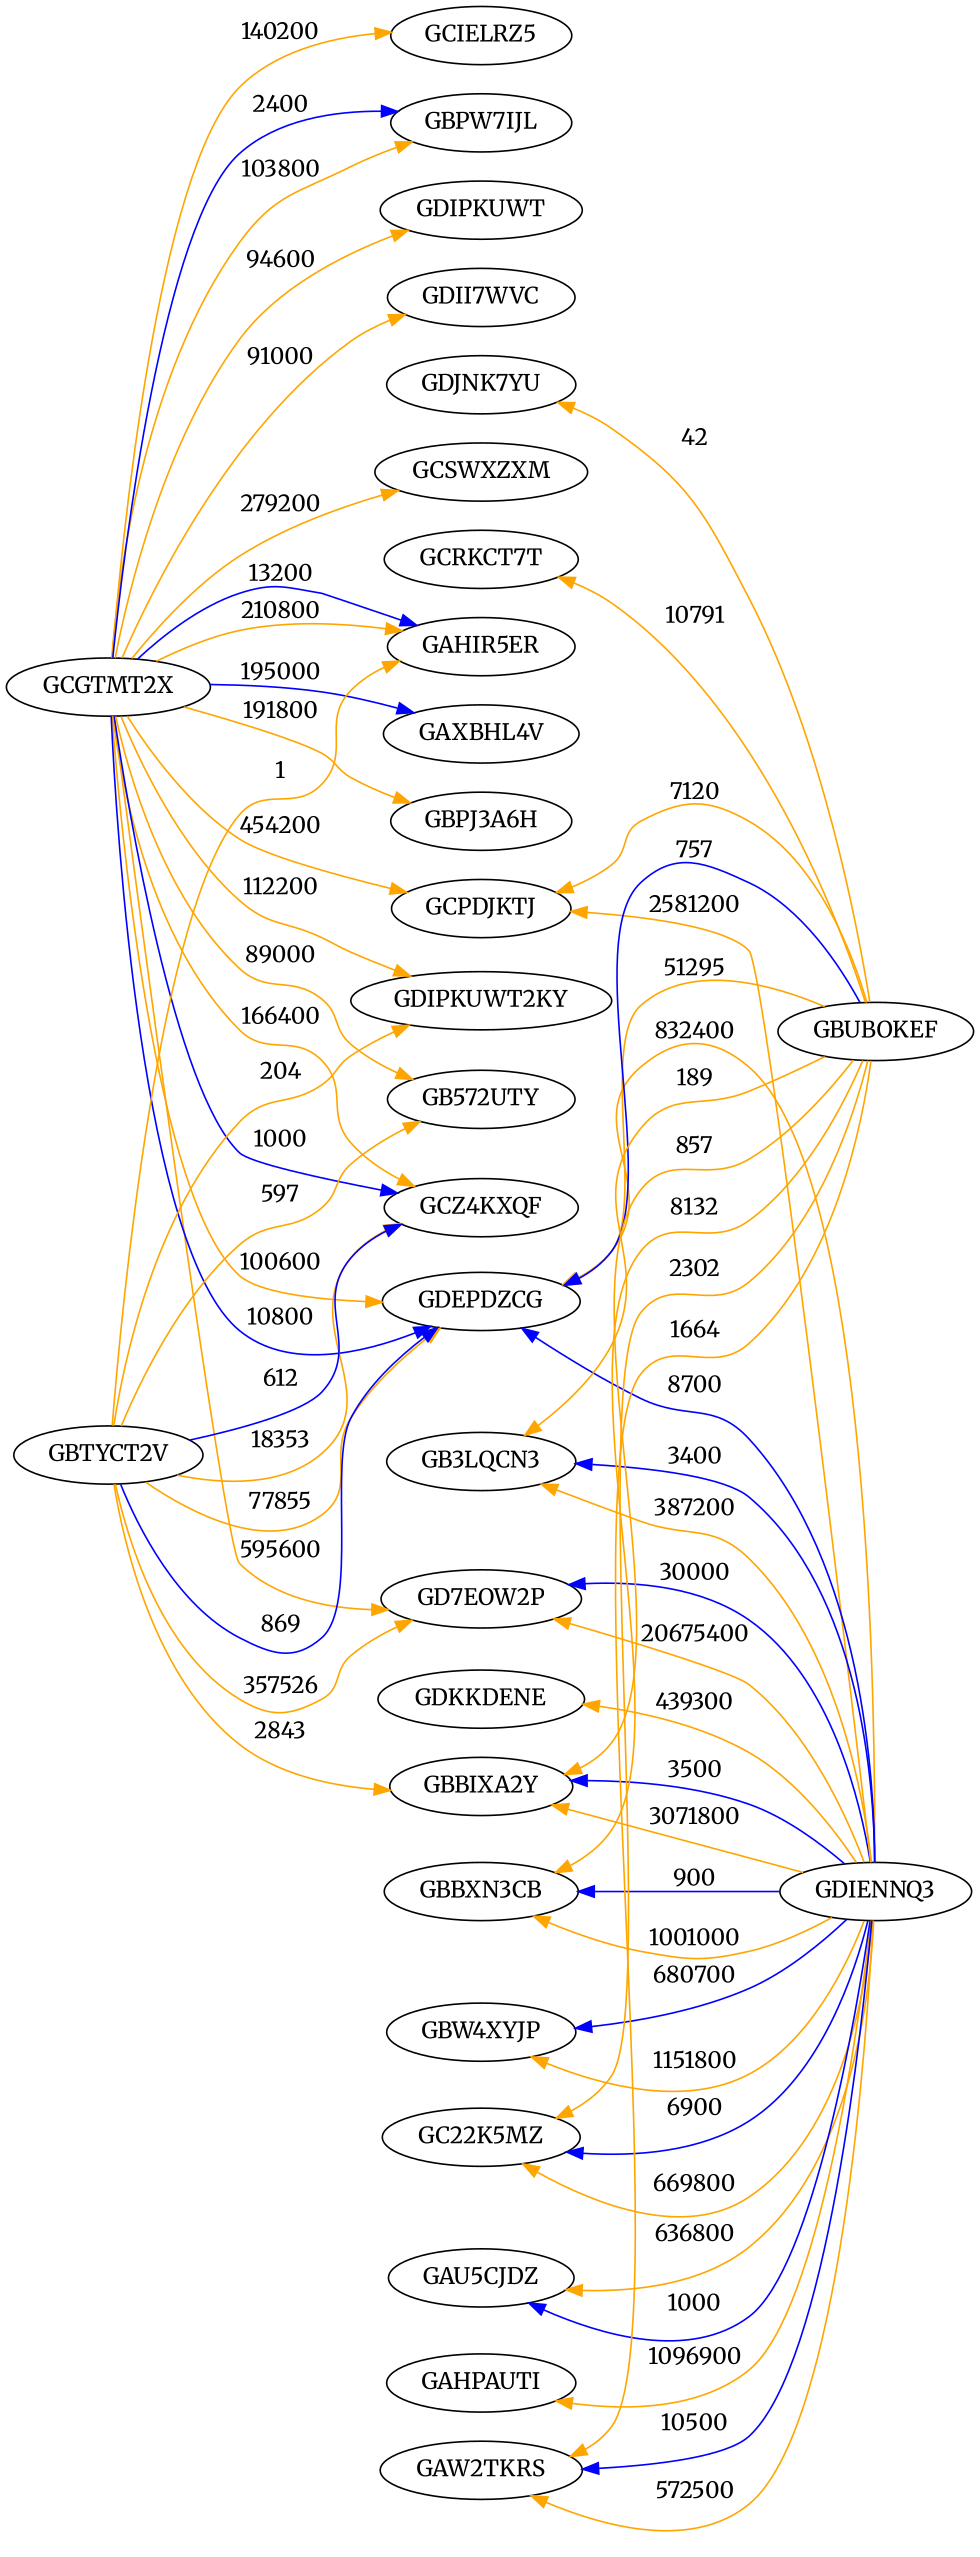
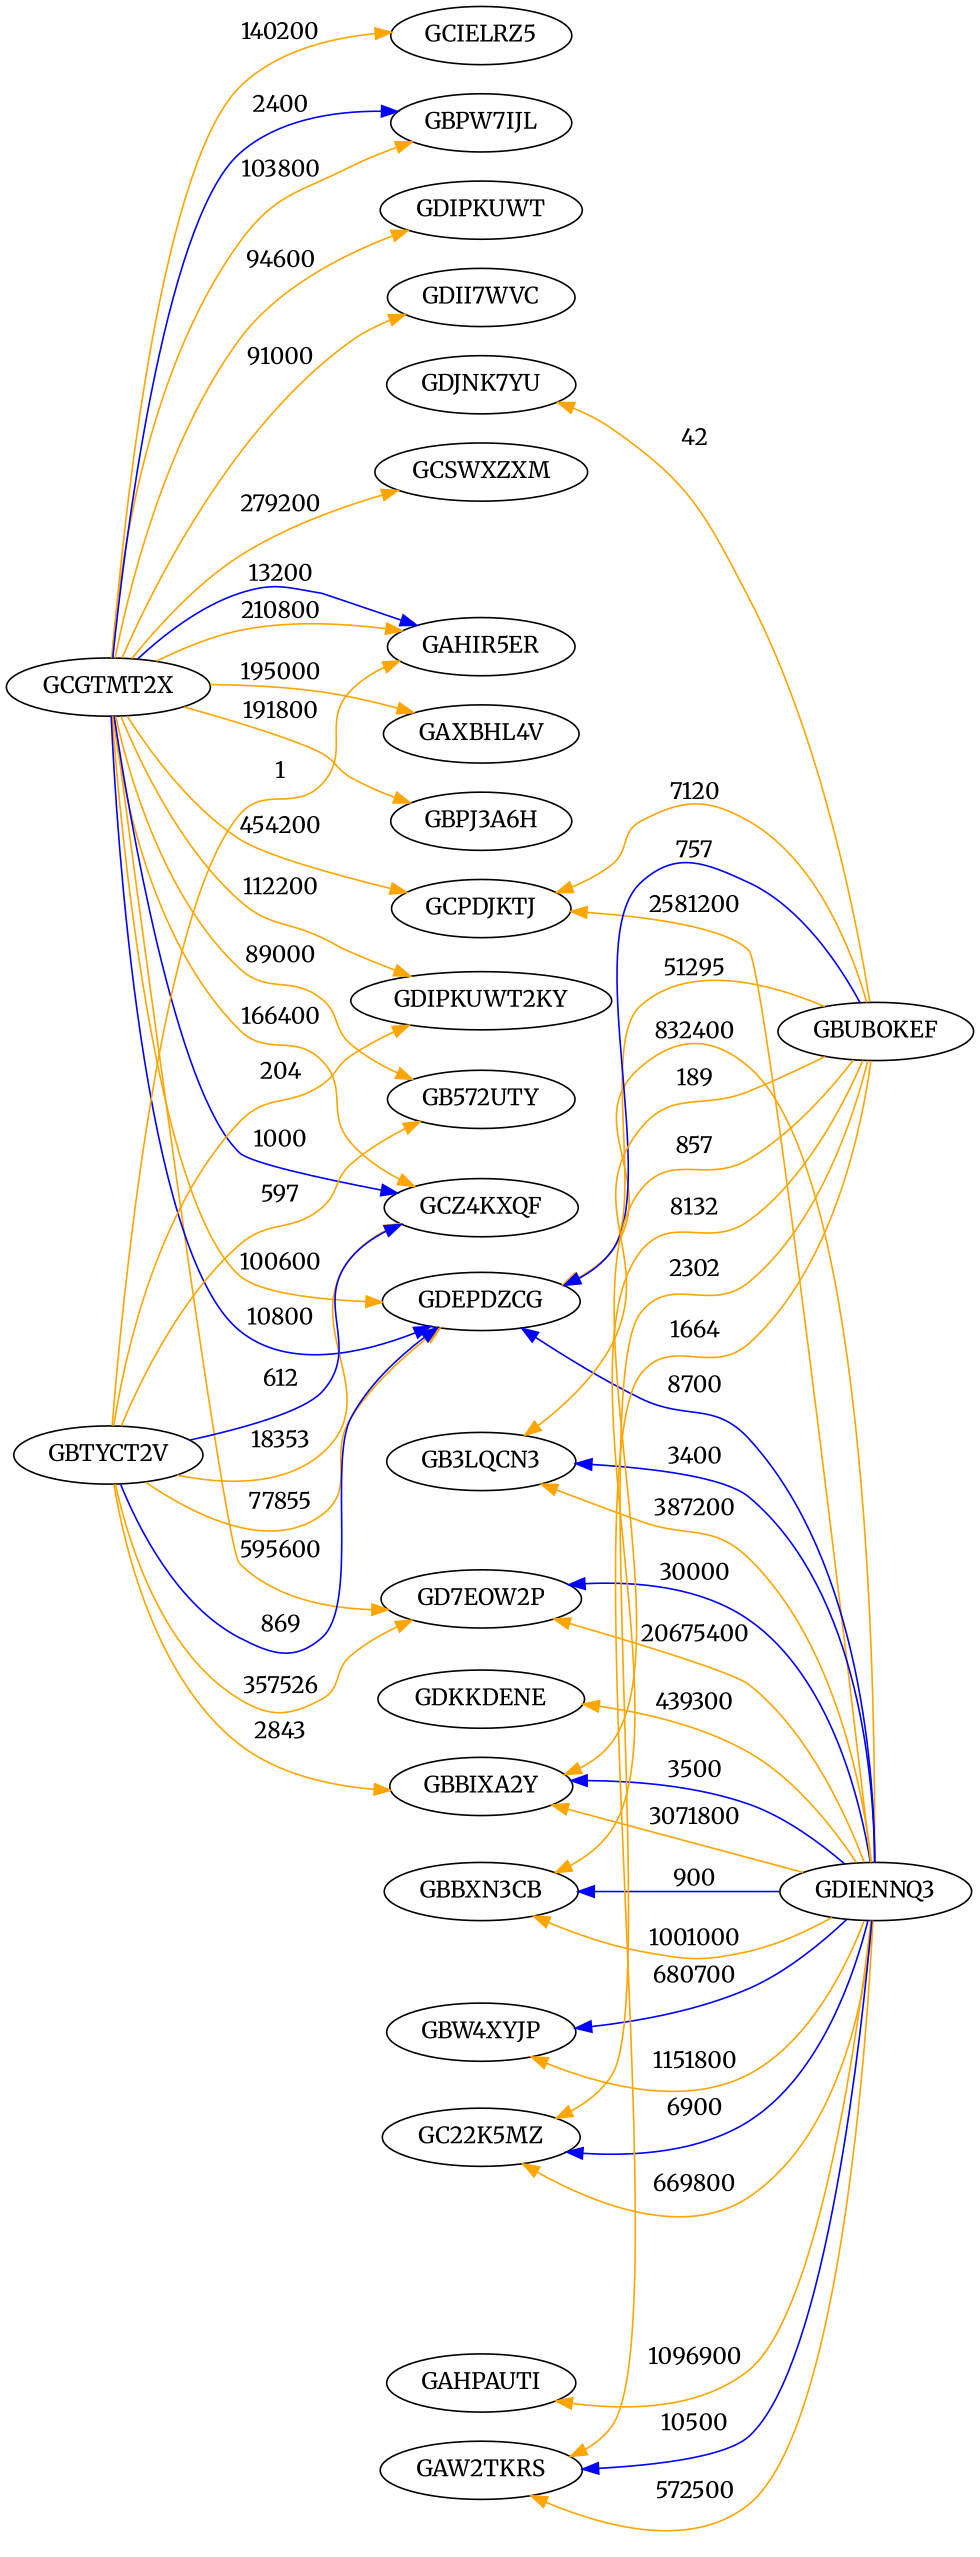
node "GCRKCT7T": removed
edge "GCGTMT2X" -> "GAXBHL4V": color blue -> orange
node "GAU5CJDZ": removed
